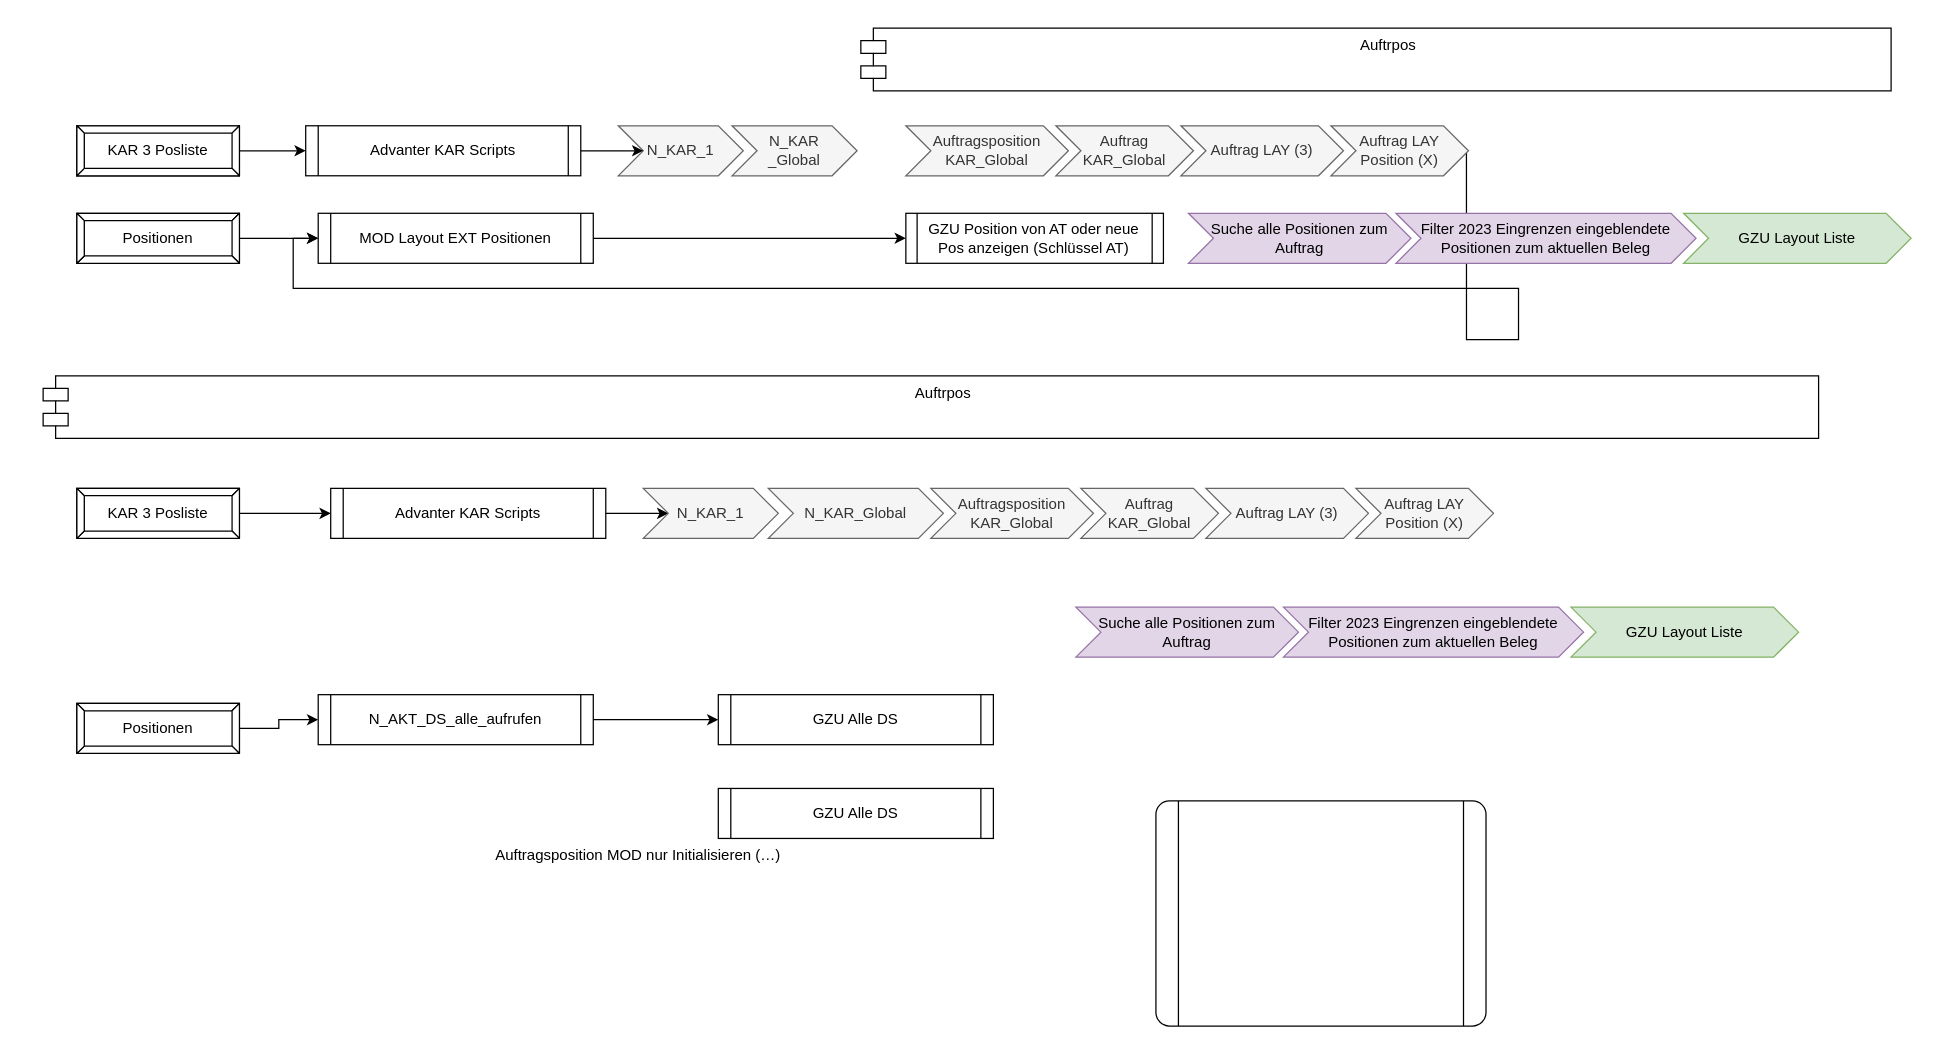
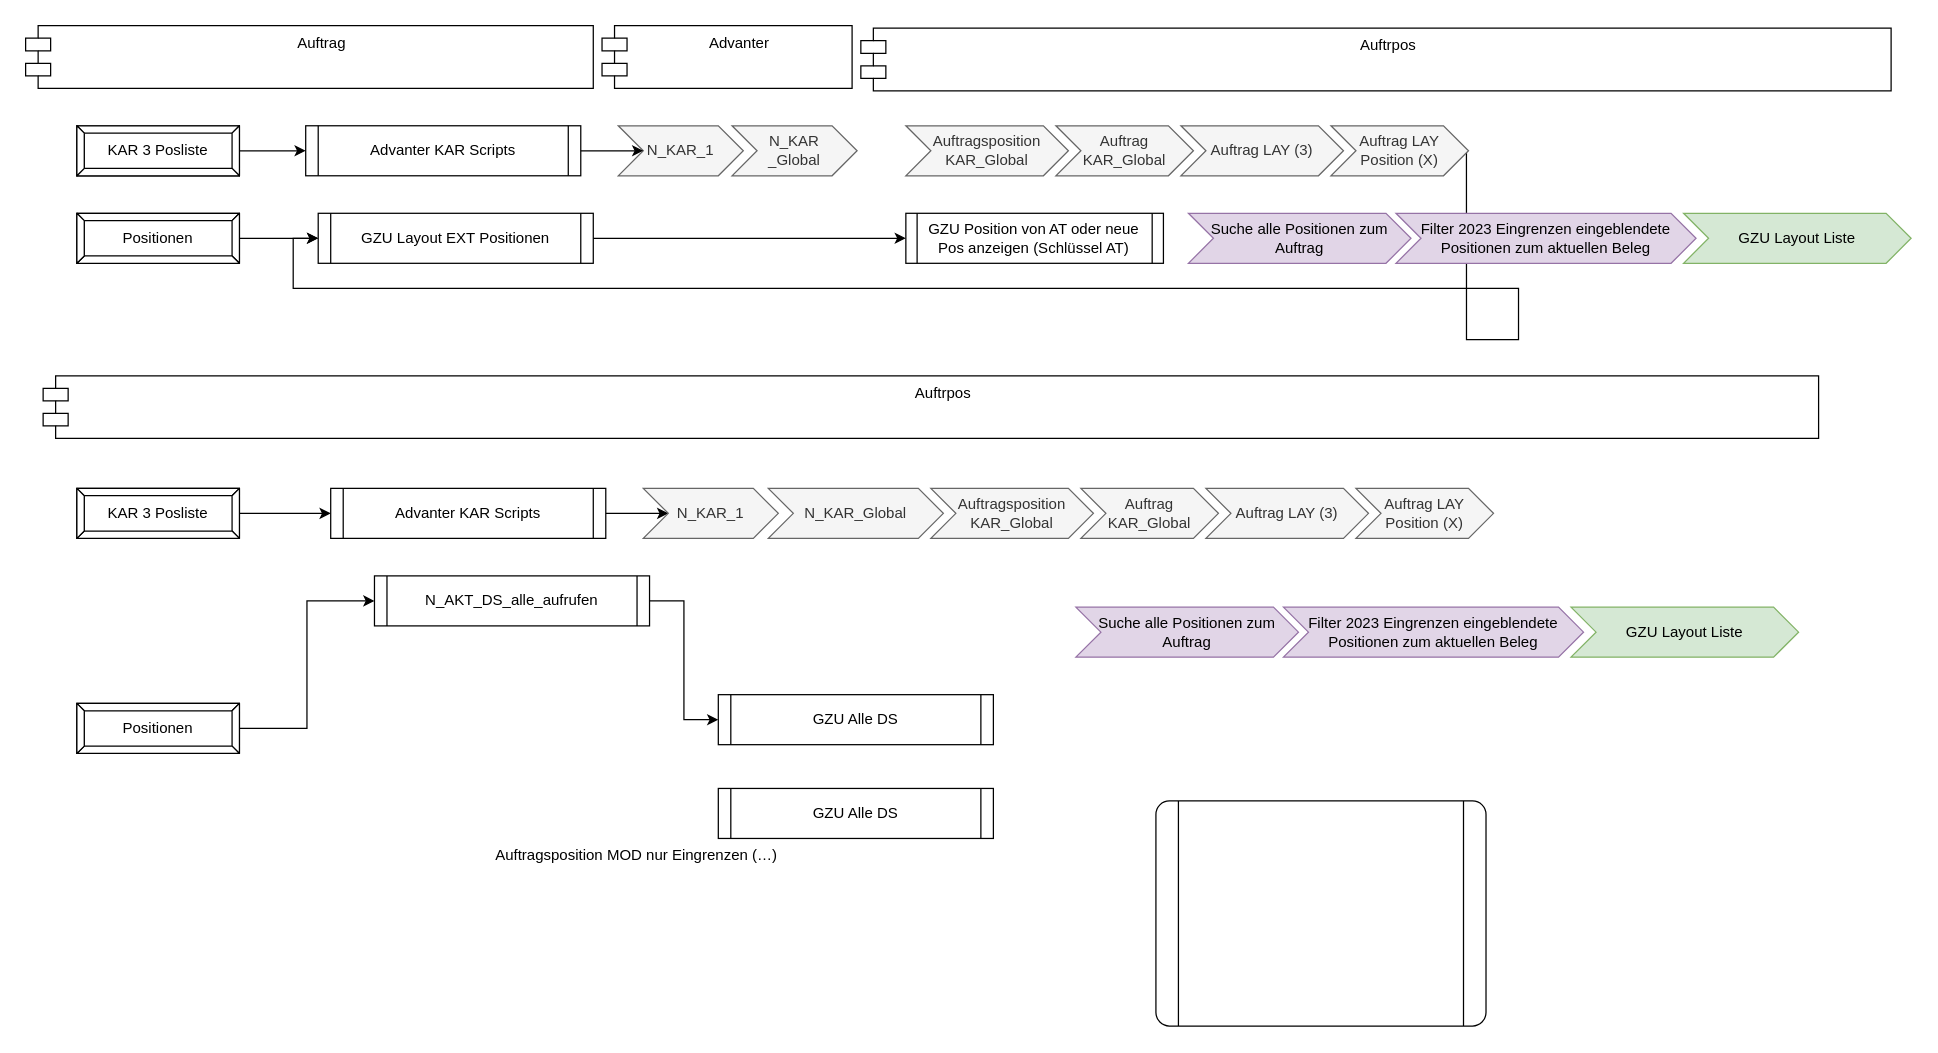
node "Auftrag": added
node "Advanter": added
node "MOD Layout EXT Positionen": label "MOD Layout EXT Positionen" -> "GZU Layout EXT Positionen"
node "N_AKT_DS_alle_aufrufen": moved (456, 719) -> (512, 601)
node "Auftragsposition MOD nur Initialisieren (…)": label "Auftragsposition MOD nur Initialisieren (…)" -> "Auftragsposition MOD nur Eingrenzen (…)"
